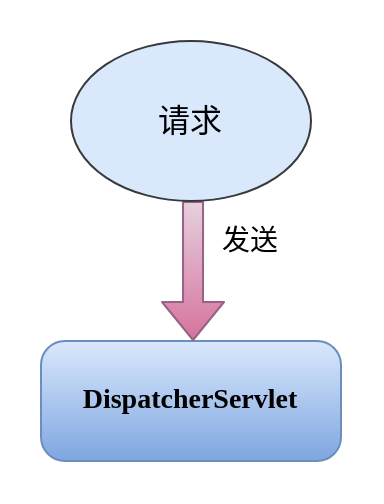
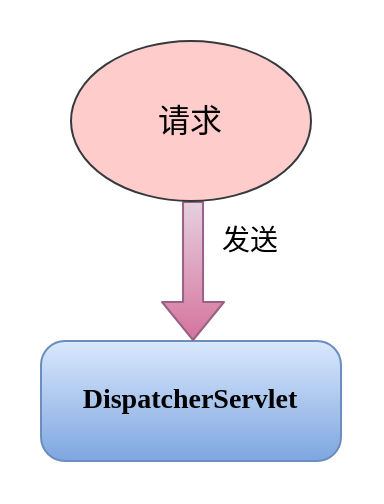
node "请求": fillcolor #dae8fc -> #ffcccc
